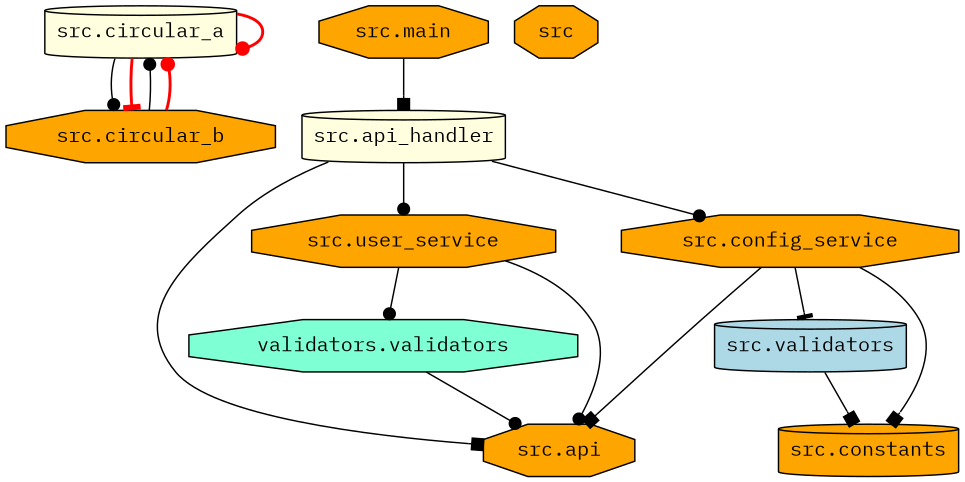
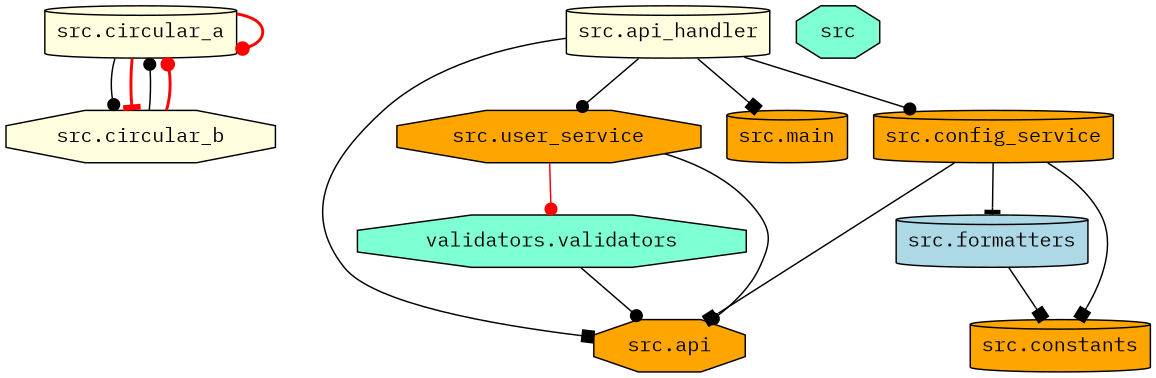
node "src.main": shape octagon -> cylinder
node "src": fillcolor orange -> aquamarine
edge "src.main" -> "src.api_handler": reversed
node "src.circular_b": fillcolor orange -> lightyellow
node "src.config_service": shape octagon -> cylinder
edge "src.user_service" -> "validators.validators": color black -> red
node "src.validators": label "src.validators" -> "src.formatters"
